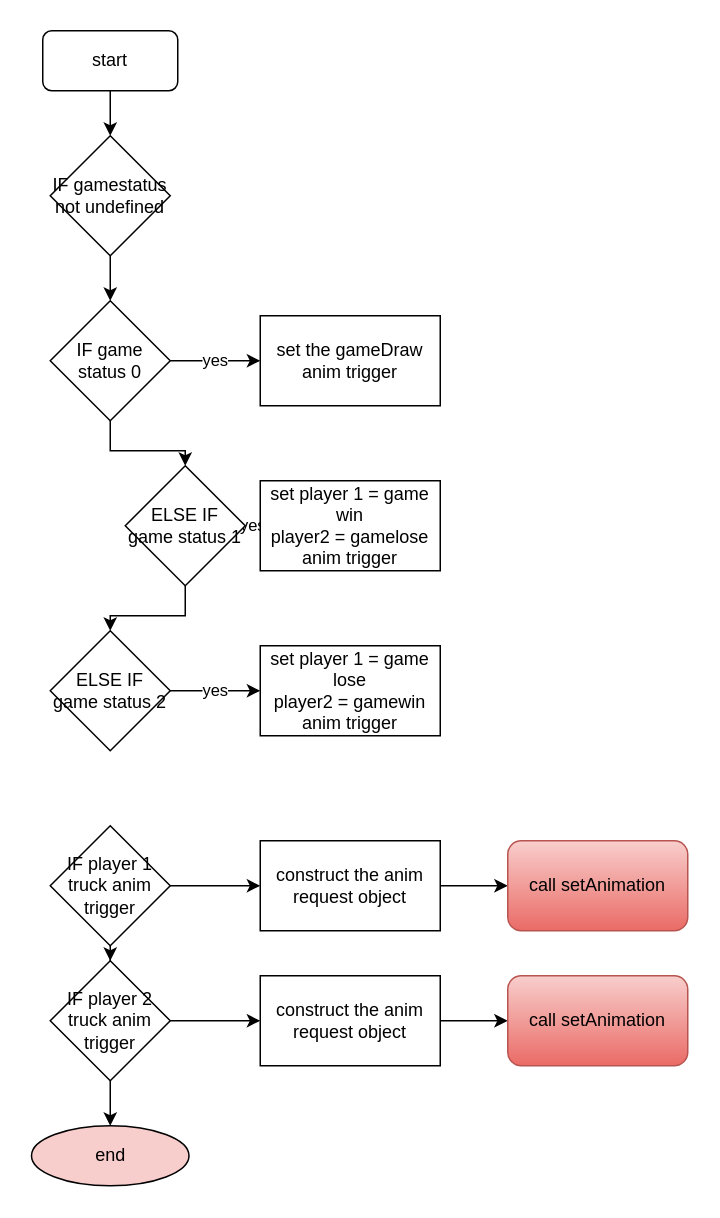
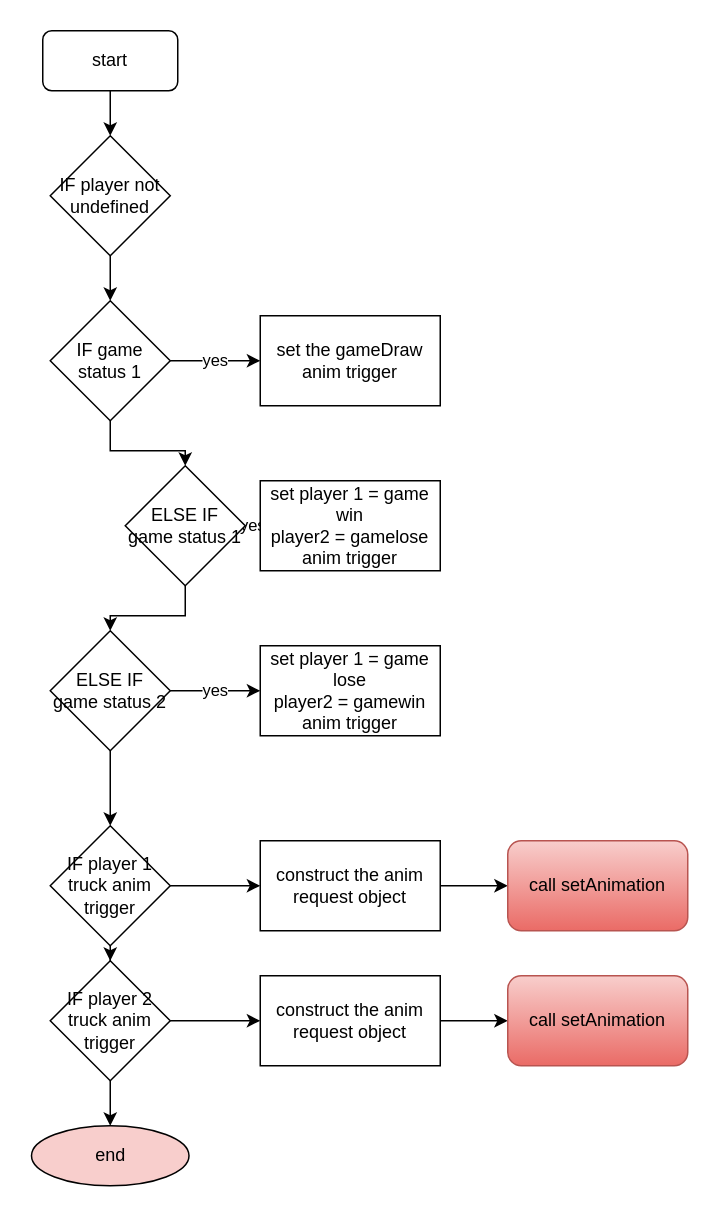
node "IF gamestatus not undefined": label "IF gamestatus not undefined" -> "IF player not undefined"
node "IF game status 0": label "IF game status 0" -> "IF game status 1"
edge "ELSE IF game status 2" -> "IF player 1 truck anim trigger": added
